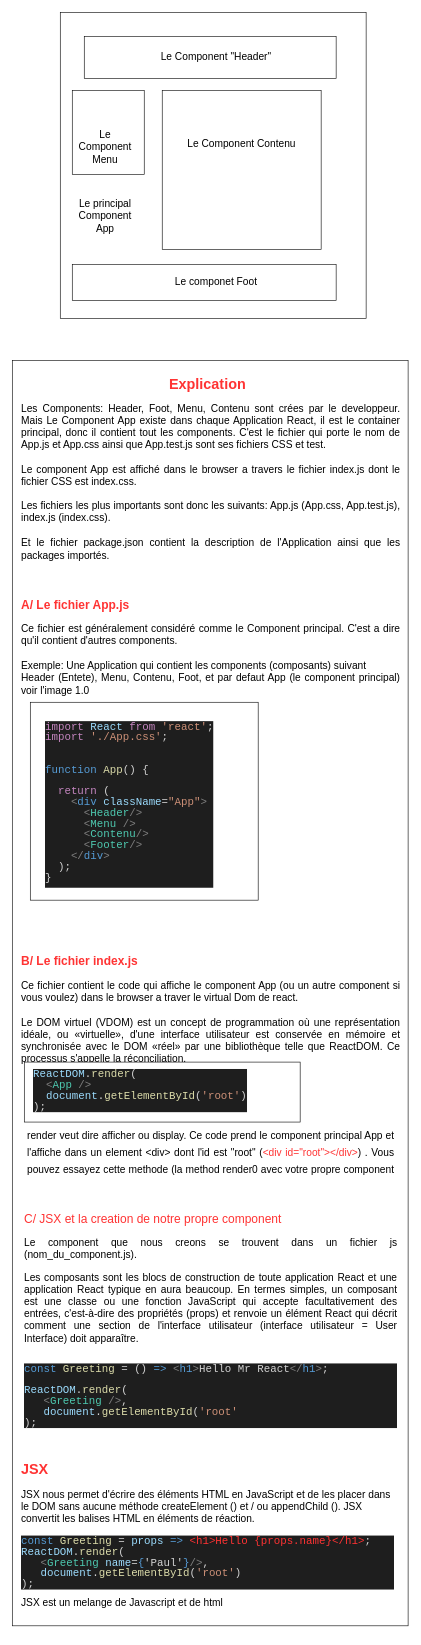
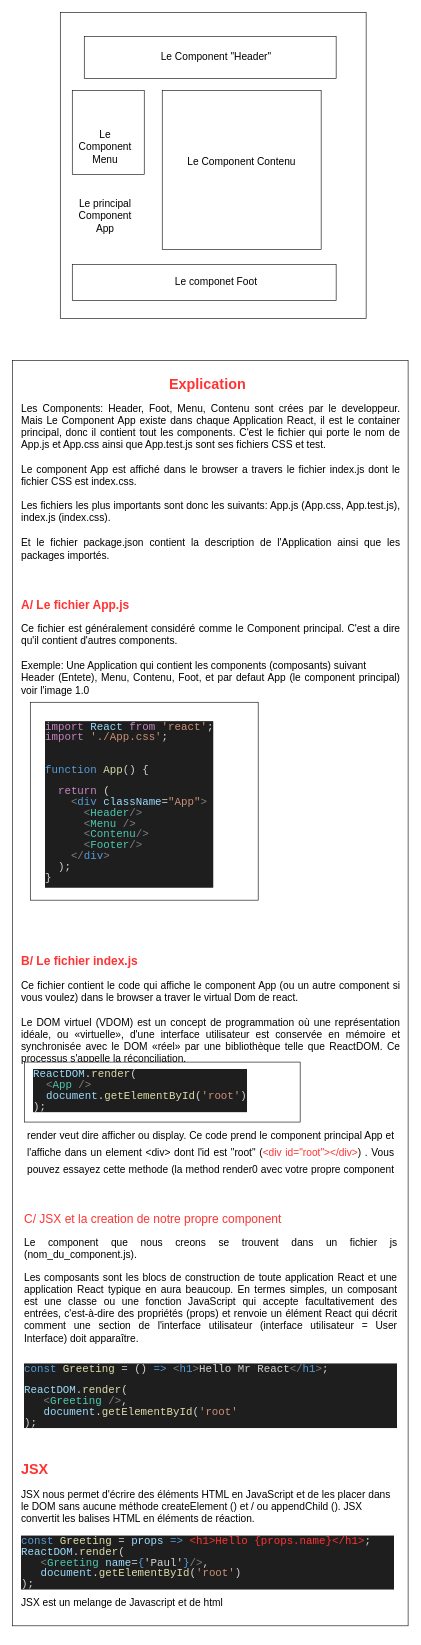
node "Le Component Contenu": moved (242, 144) -> (242, 162)
